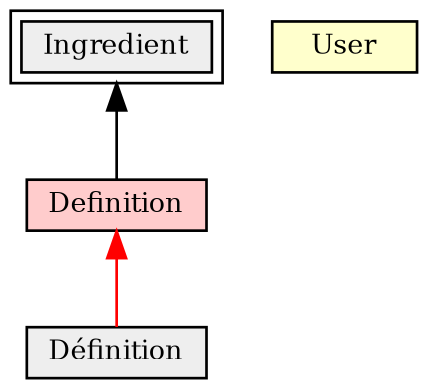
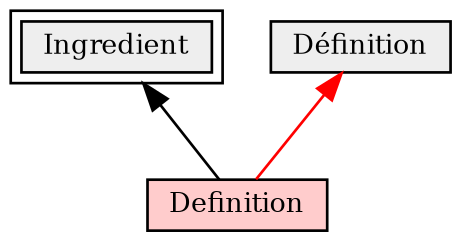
node "User": removed
edge "Définition" -> "Definition": reversed
